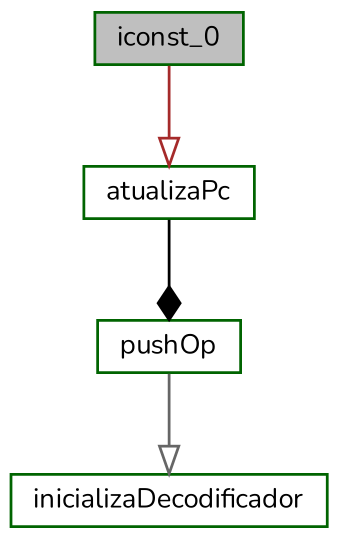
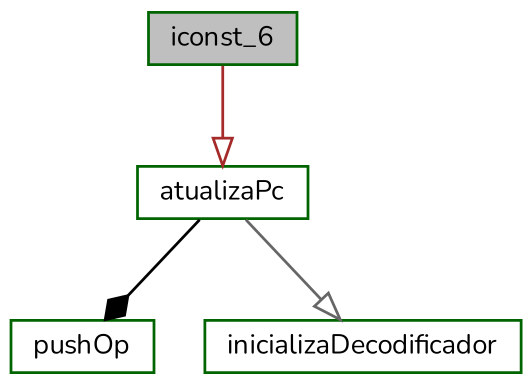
node "iconst_0": label "iconst_0" -> "iconst_6"
edge "pushOp" -> "inicializaDecodificador": now "atualizaPc" -> "inicializaDecodificador"
